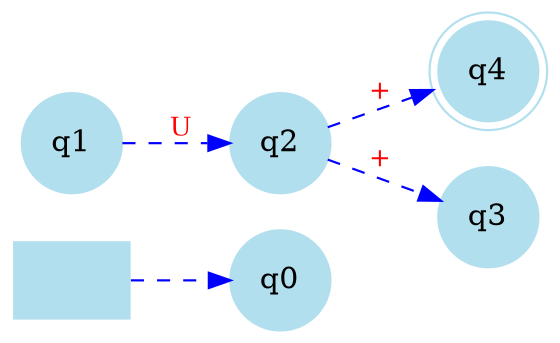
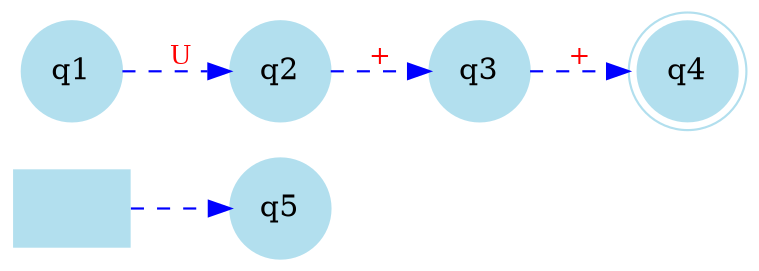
edge "q2" -> "q4": now "q3" -> "q4"
node "q0": label "q0" -> "q5"
